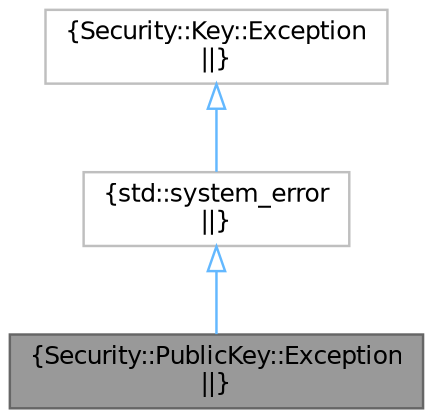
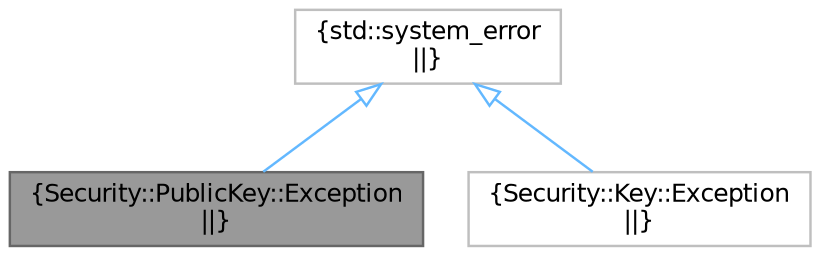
edge "{std::system_error ||}" -> "{Security::Key::Exception ||}": reversed
